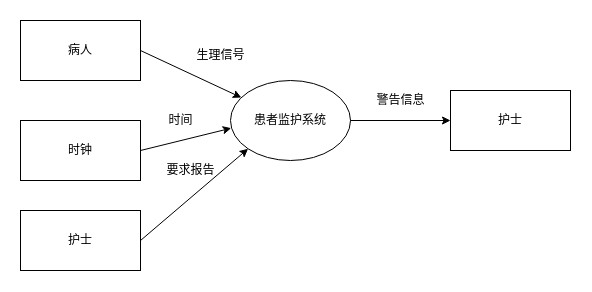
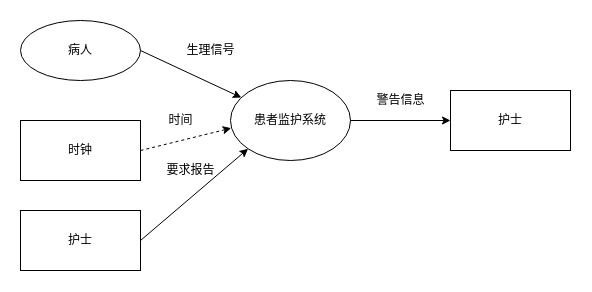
node "病人": shape rectangle -> ellipse
node "生理信号": moved (221, 56) -> (211, 51)
edge "时钟" -> "患者监护系统": style solid -> dashed
